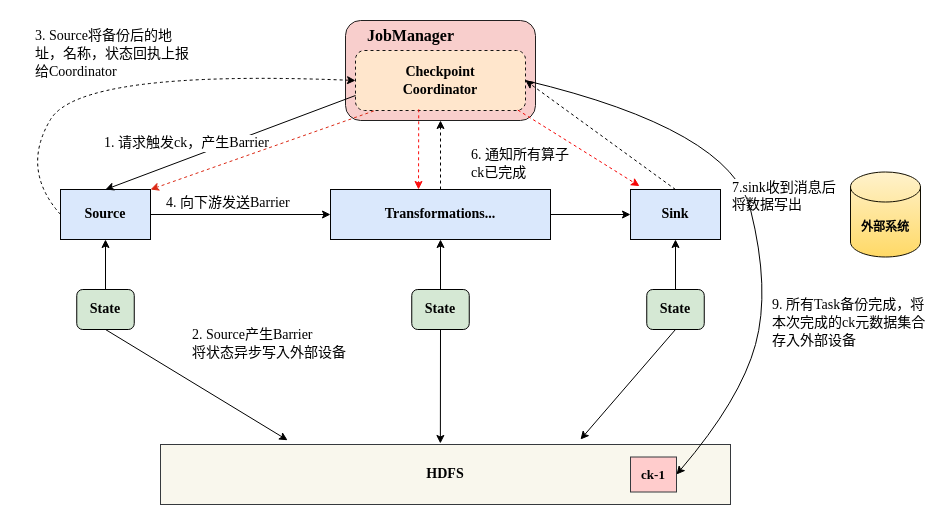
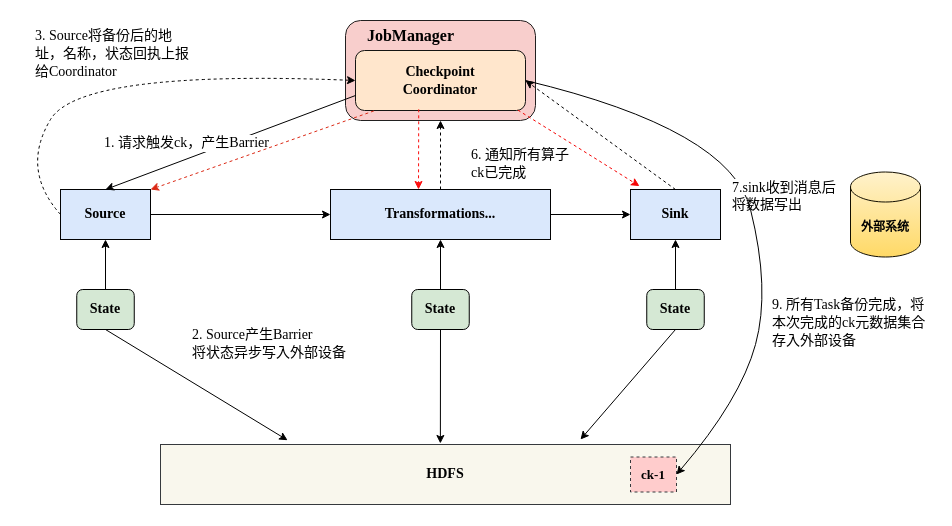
node "Checkpoint Coordinator": style dashed -> solid
node "4. 向下游发送Barrier": removed
node "ck-1": style solid -> dashed
